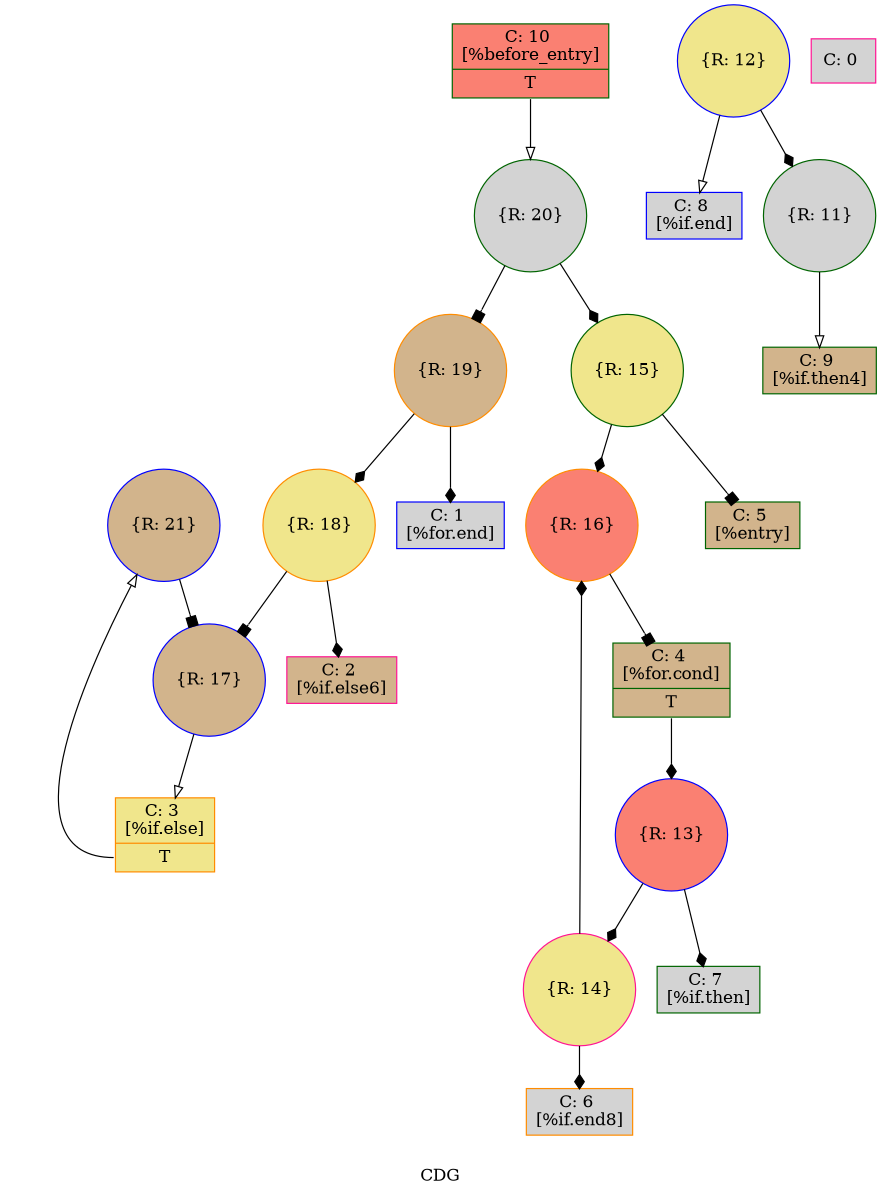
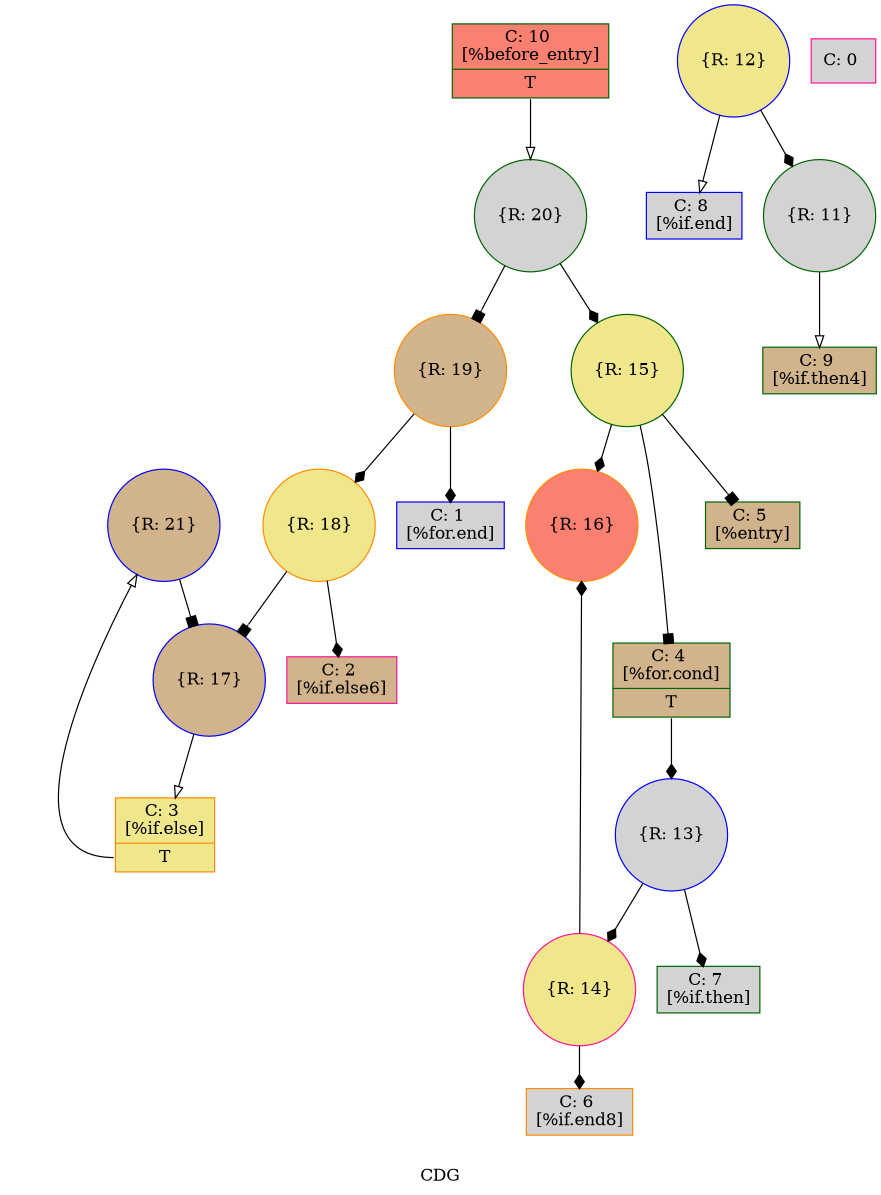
edge "{R: 16}" -> "C: 4": now "{R: 15}" -> "C: 4"
node "{R: 13}": fillcolor salmon -> lightgrey
